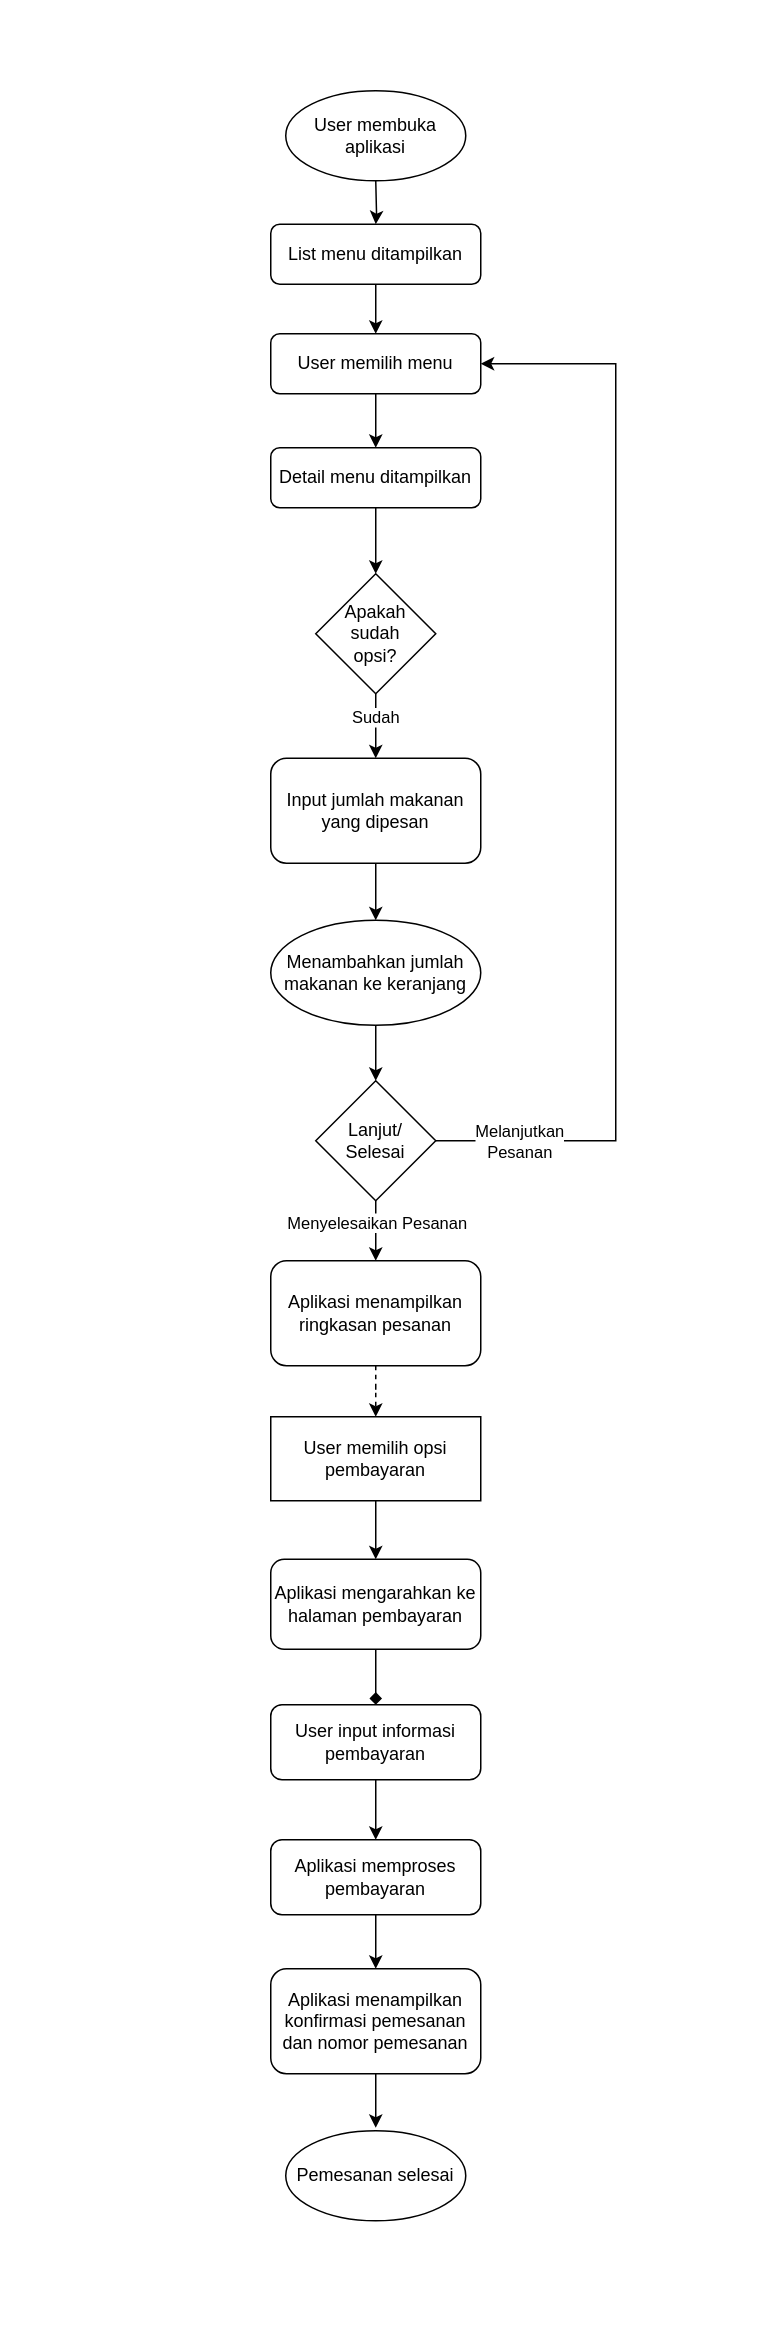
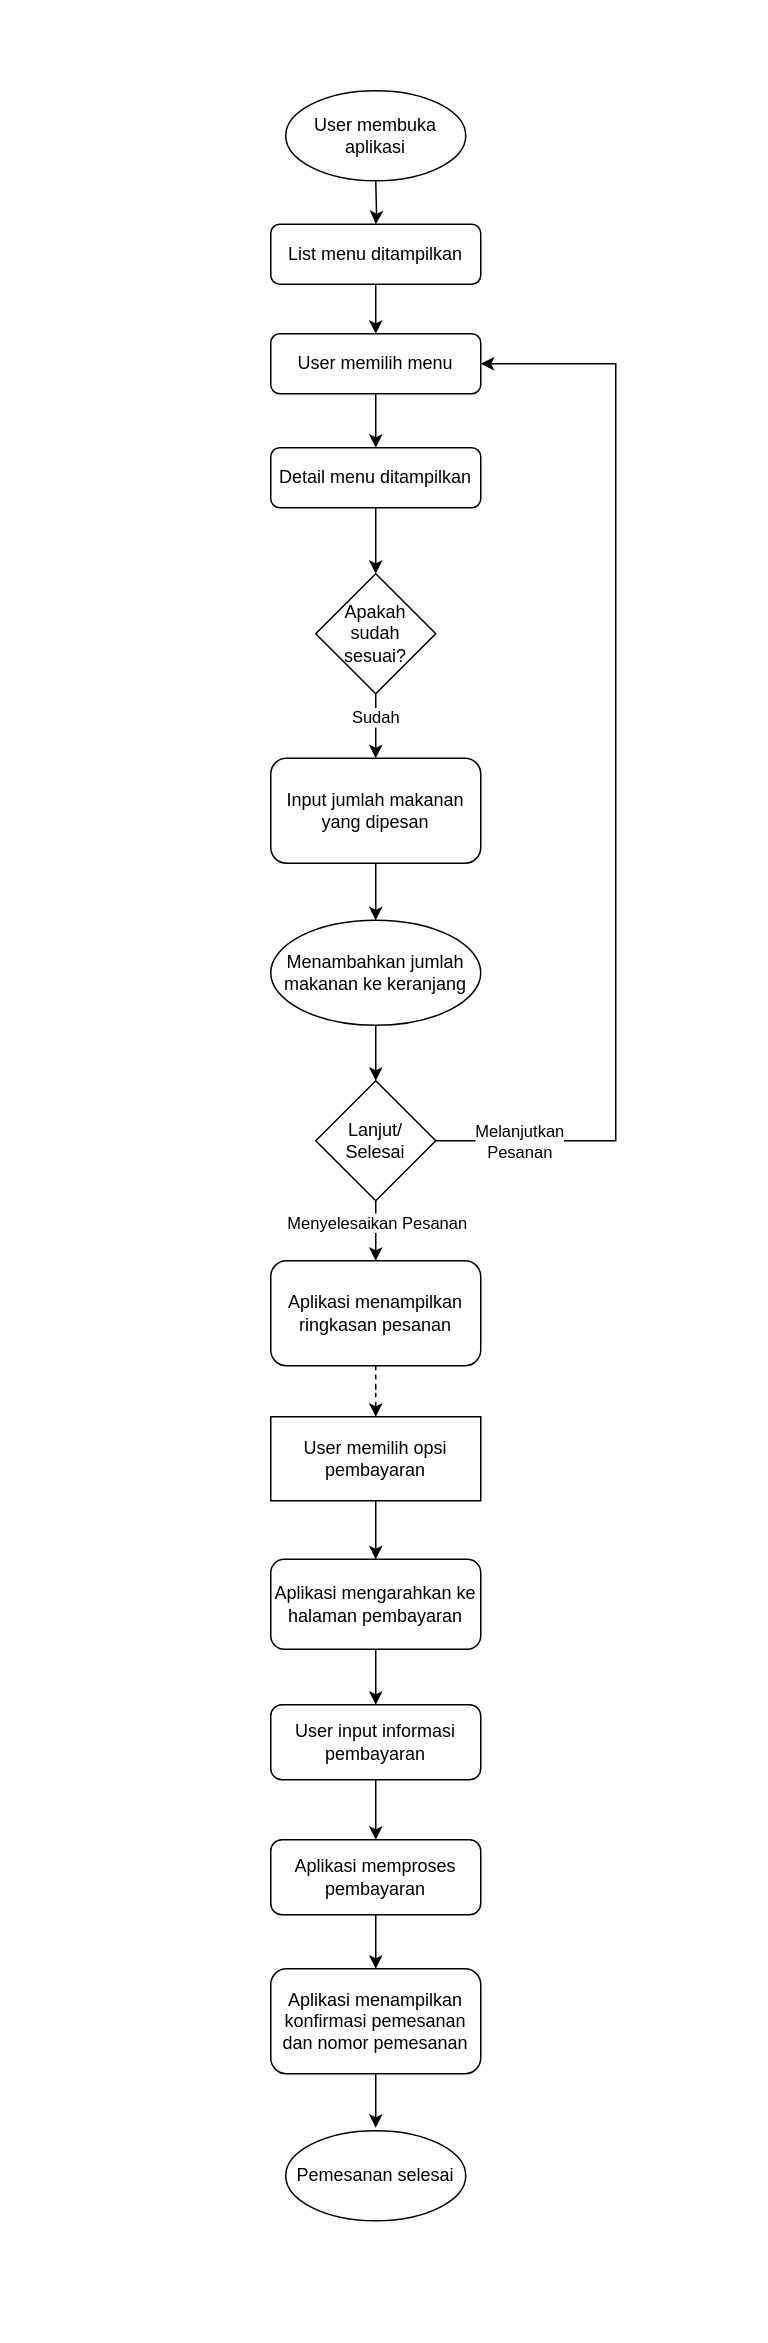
node "Apakah sudah opsi?": label "Apakah sudah opsi?" -> "Apakah sudah sesuai?"
edge "Aplikasi mengarahkan ke halaman pembayaran" -> "User input informasi pembayaran": arrowhead diamond -> classic
